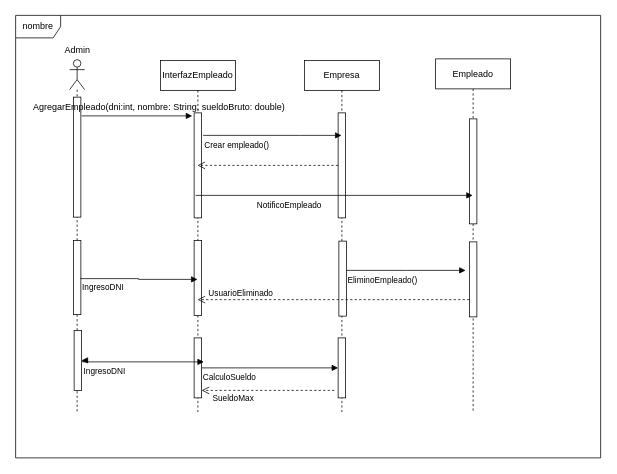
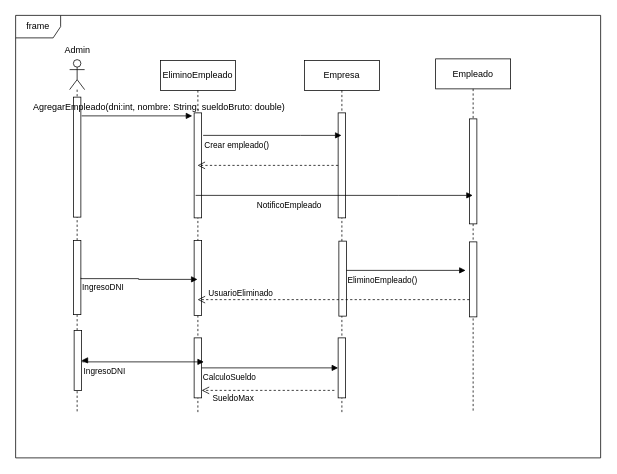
node "nombre": label "nombre" -> "frame"
node "InterfazEmpleado": label "InterfazEmpleado" -> "EliminoEmpleado"
